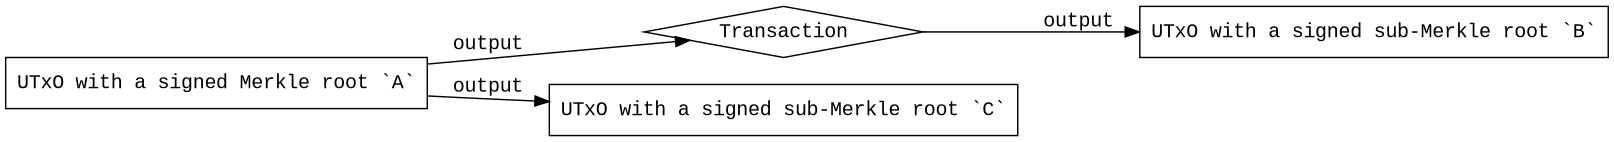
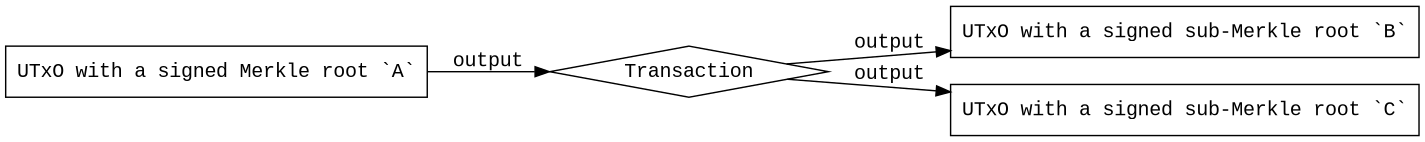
edge "UTxO with a signed Merkle root `A`" -> "UTxO with a signed sub-Merkle root `C`": now "Transaction" -> "UTxO with a signed sub-Merkle root `C`"
